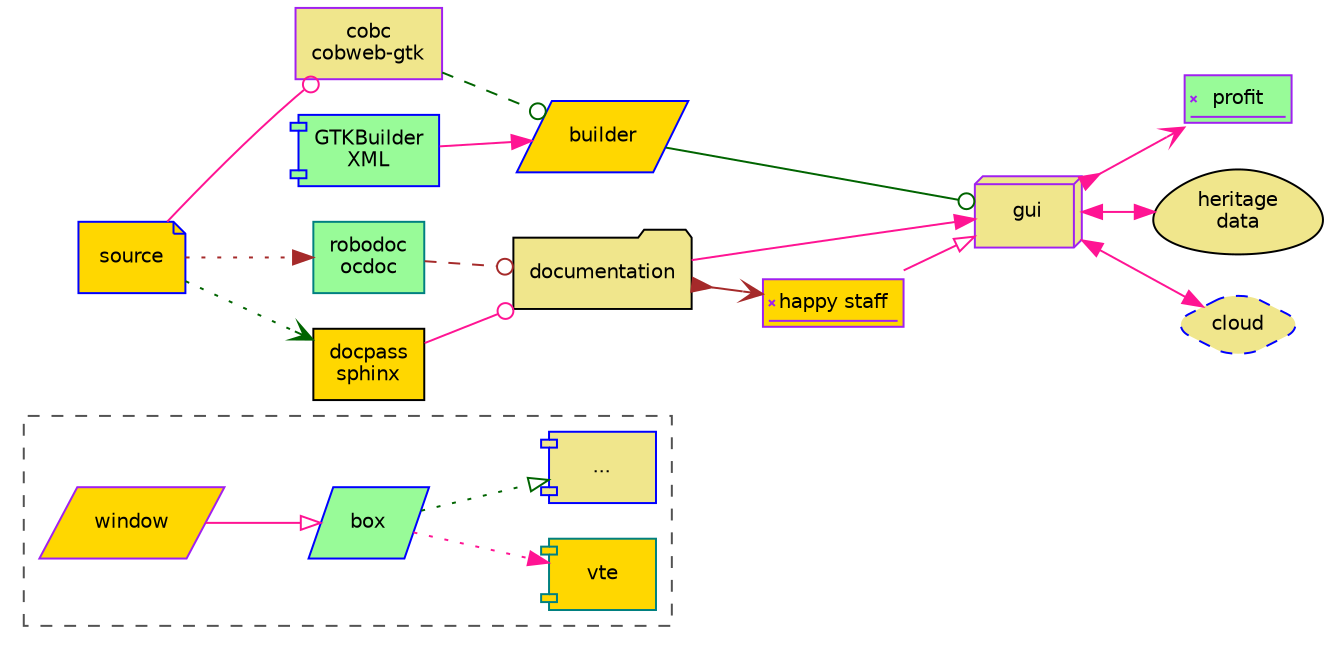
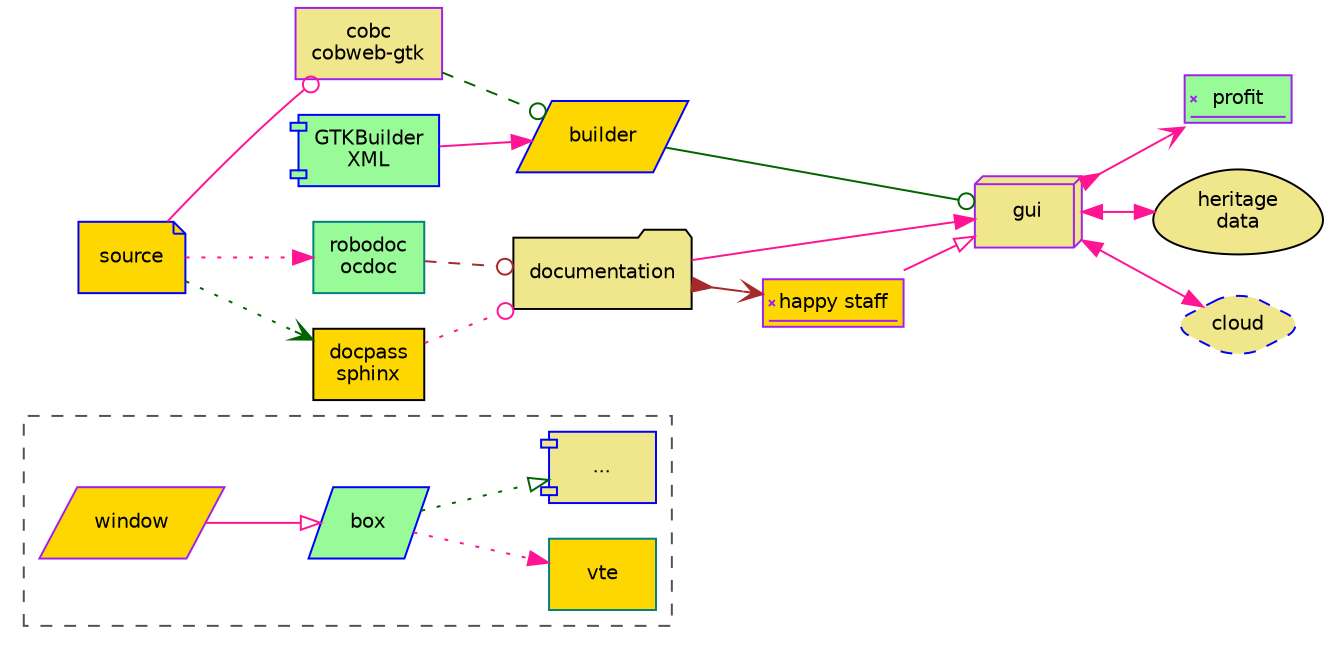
edge "source" -> "robodoc ocdoc": color brown -> deeppink
edge "docpass sphinx" -> "documentation": style solid -> dotted
node "vte": shape component -> box
